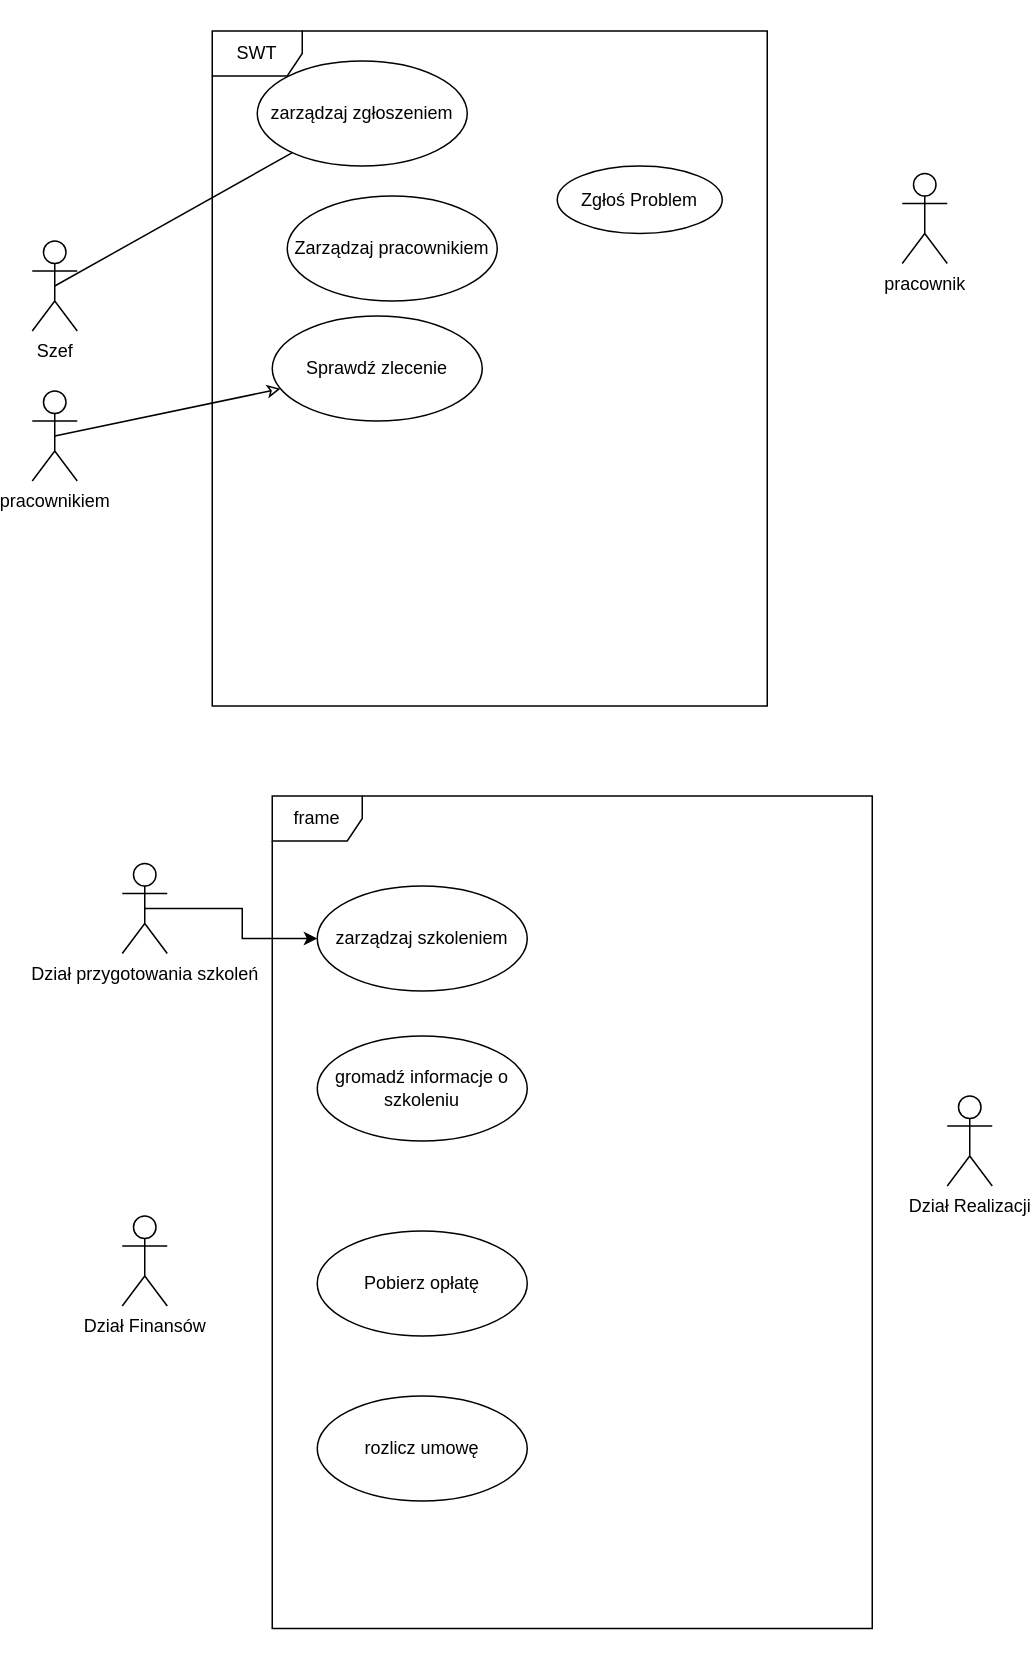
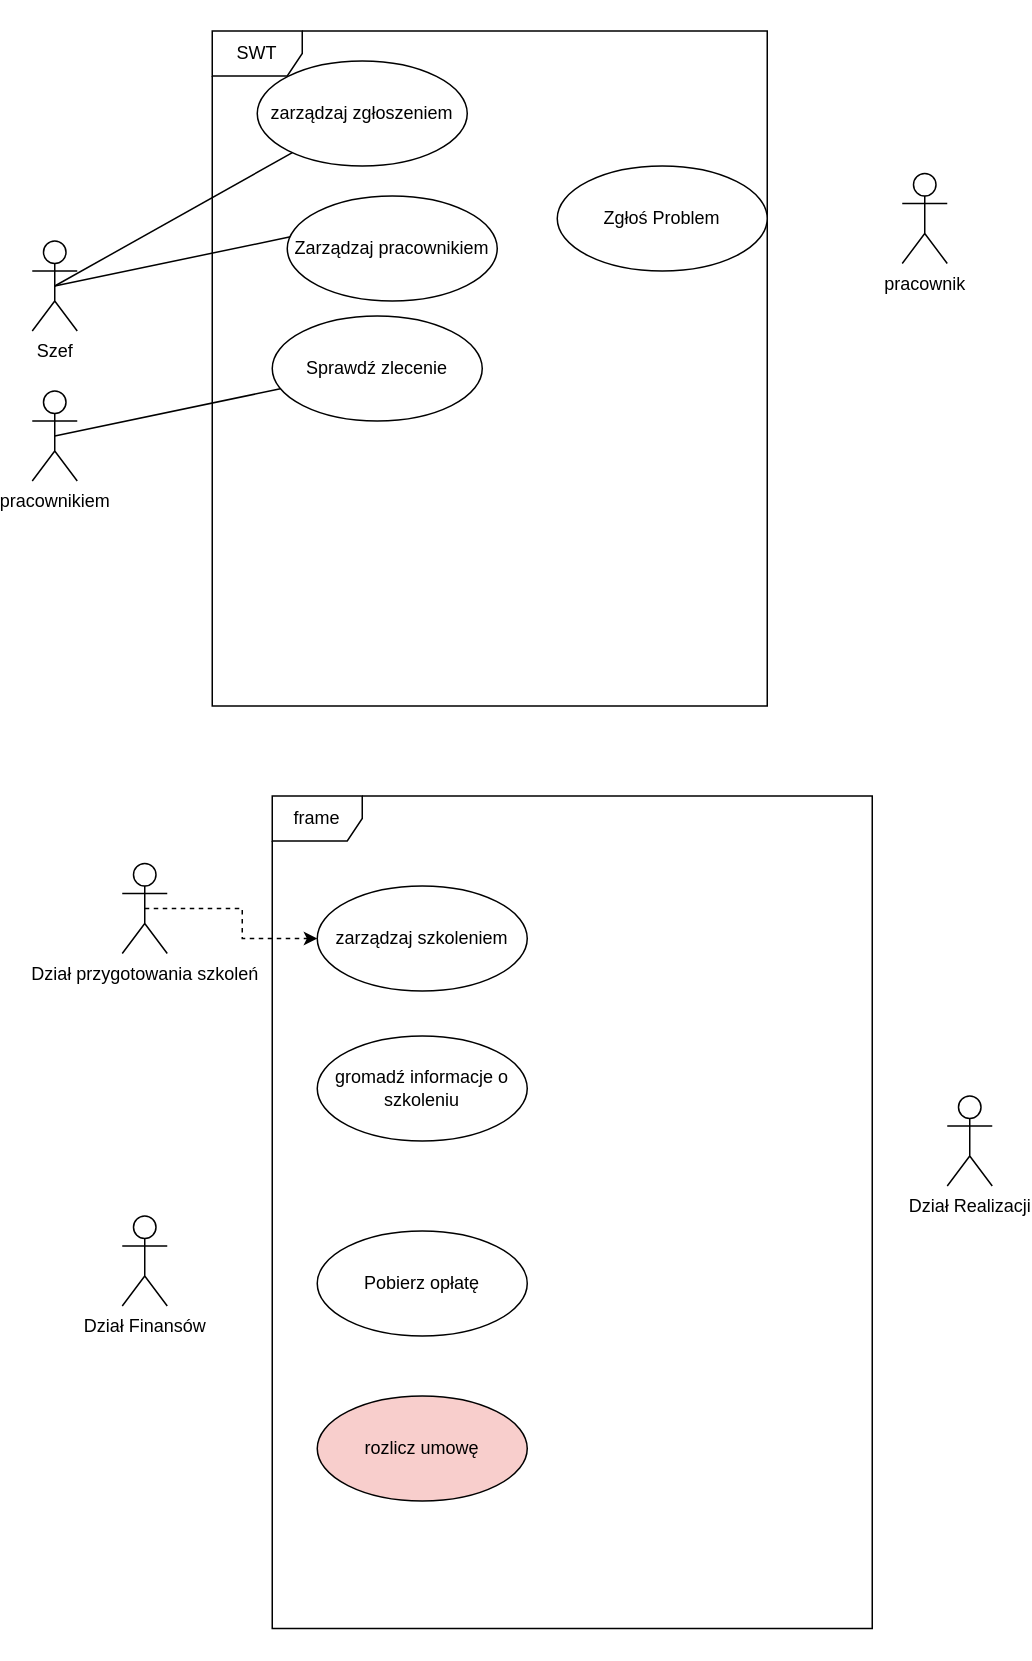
node "Zgłoś Problem": size 165x68 -> 210x105
edge "Zarządzaj pracownikiem" -- "Szef": added
edge "pracownikiem" -> "Sprawdź zlecenie": arrowhead classic -> none
edge "Dział przygotowania szkoleń" -> "zarządzaj szkoleniem": style solid -> dashed
node "rozlicz umowę": fillcolor #ffffff -> #f8cecc
